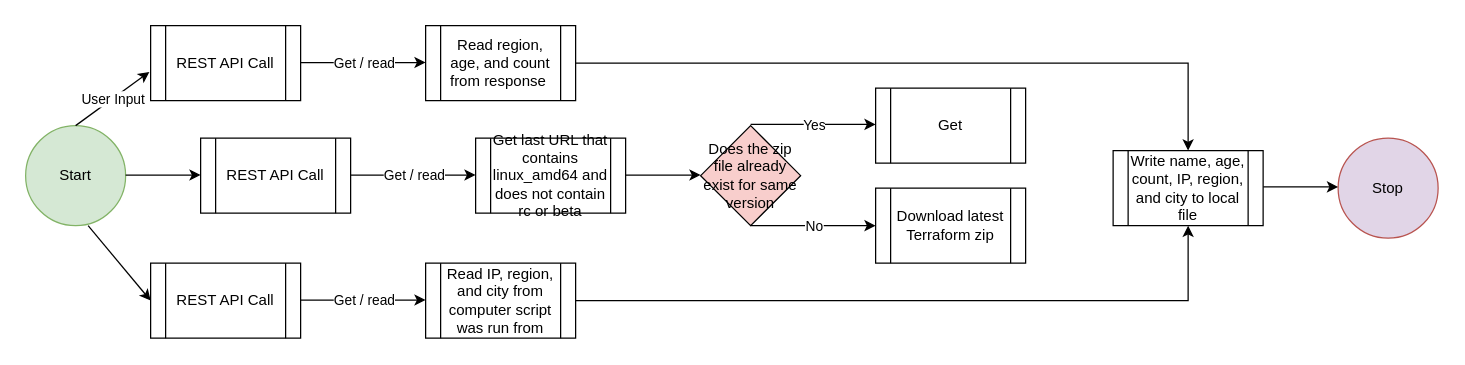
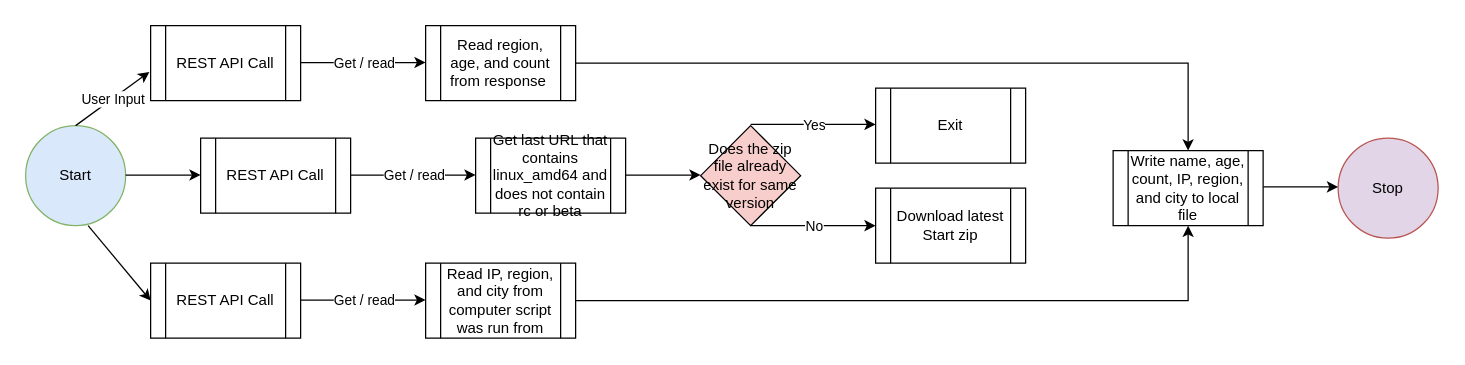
node "Get": label "Get" -> "Exit"
node "Start": fillcolor #d5e8d4 -> #dae8fc
node "Download latest Terraform zip": label "Download latest Terraform zip" -> "Download latest Start zip"
